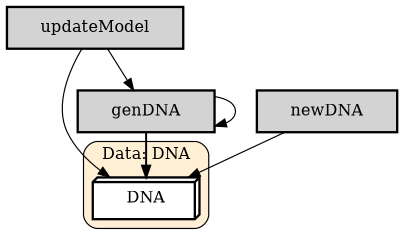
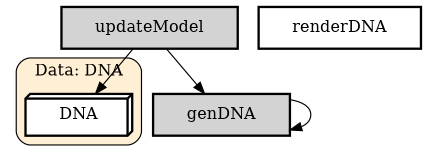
node "renderDNA": added
node "newDNA": removed
edge "genDNA" -> "DNA": removed
